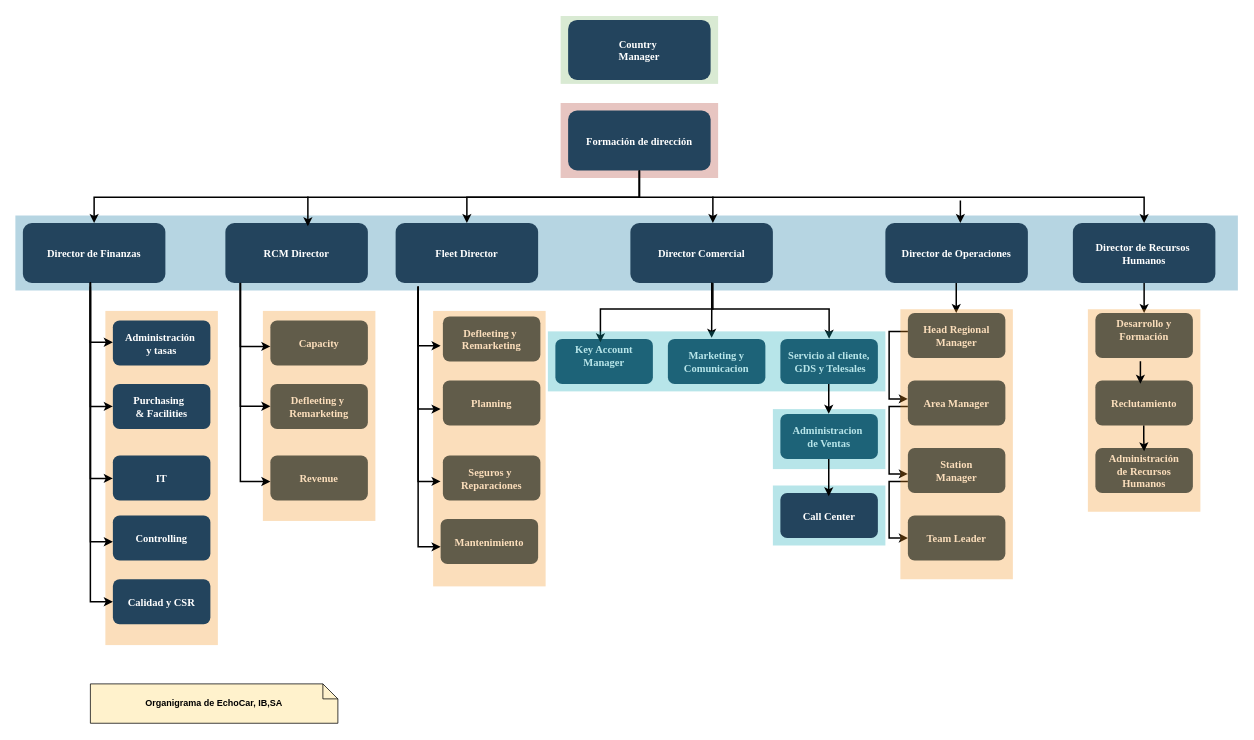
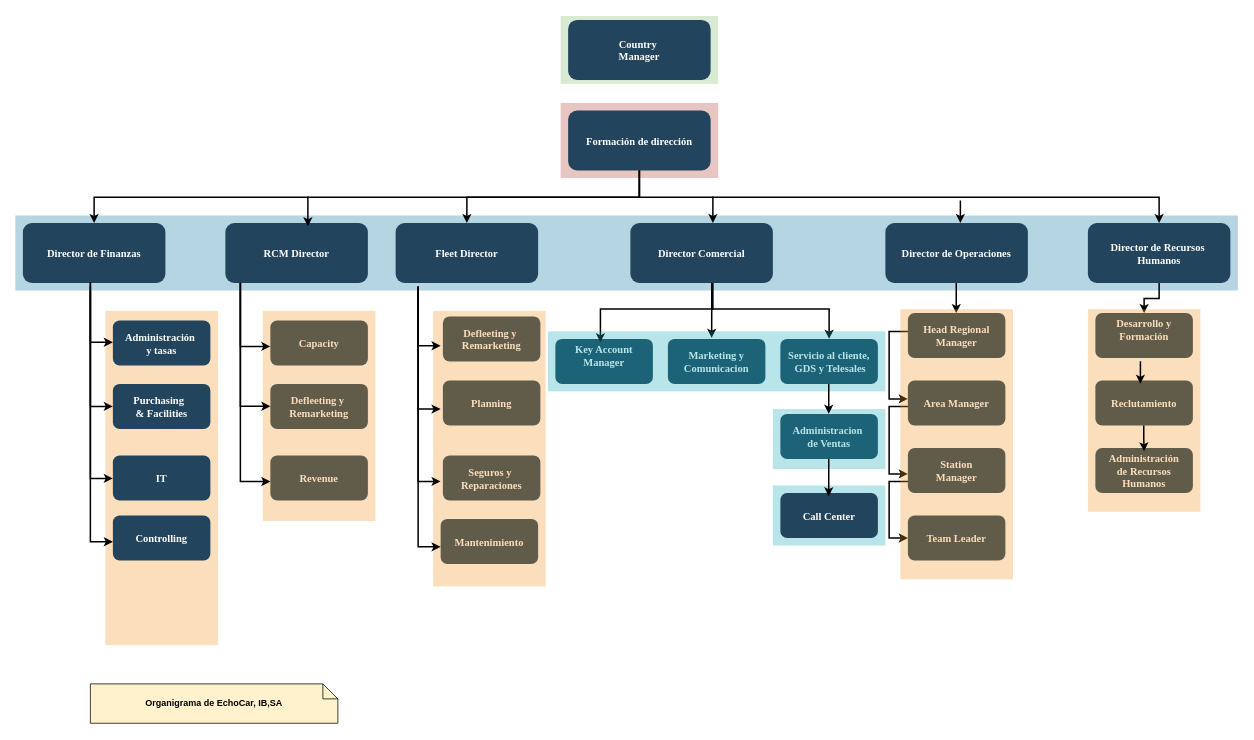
node "Director de Recursos Humanos": moved (1144, 253) -> (1159, 253)
edge "Director de Finanzas" -> "Calidad y CSR": removed
node "Calidad y CSR": removed
